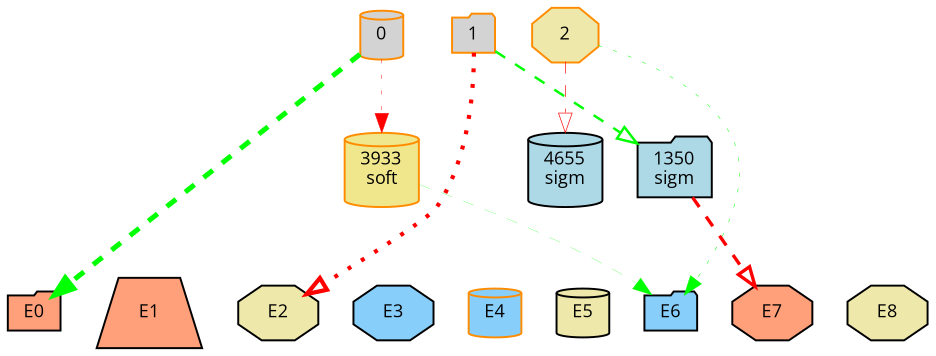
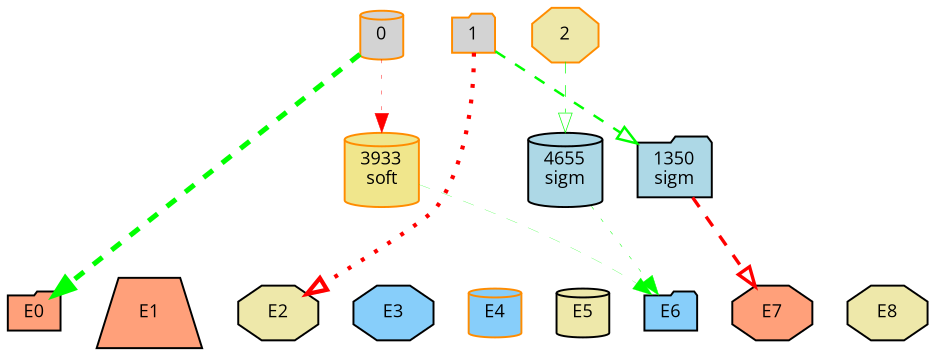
edge "2" -> "4655 sigm": color red -> green
edge "2" -> "E6": now "4655 sigm" -> "E6"
